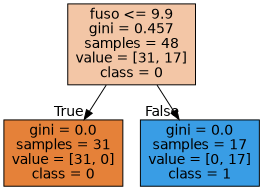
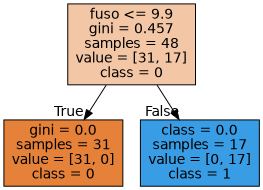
node "gini = 0.0 samples = 17 value = [0, 17] class = 1": label "gini = 0.0 samples = 17 value = [0, 17] class = 1" -> "class = 0.0 samples = 17 value = [0, 17] class = 1"
